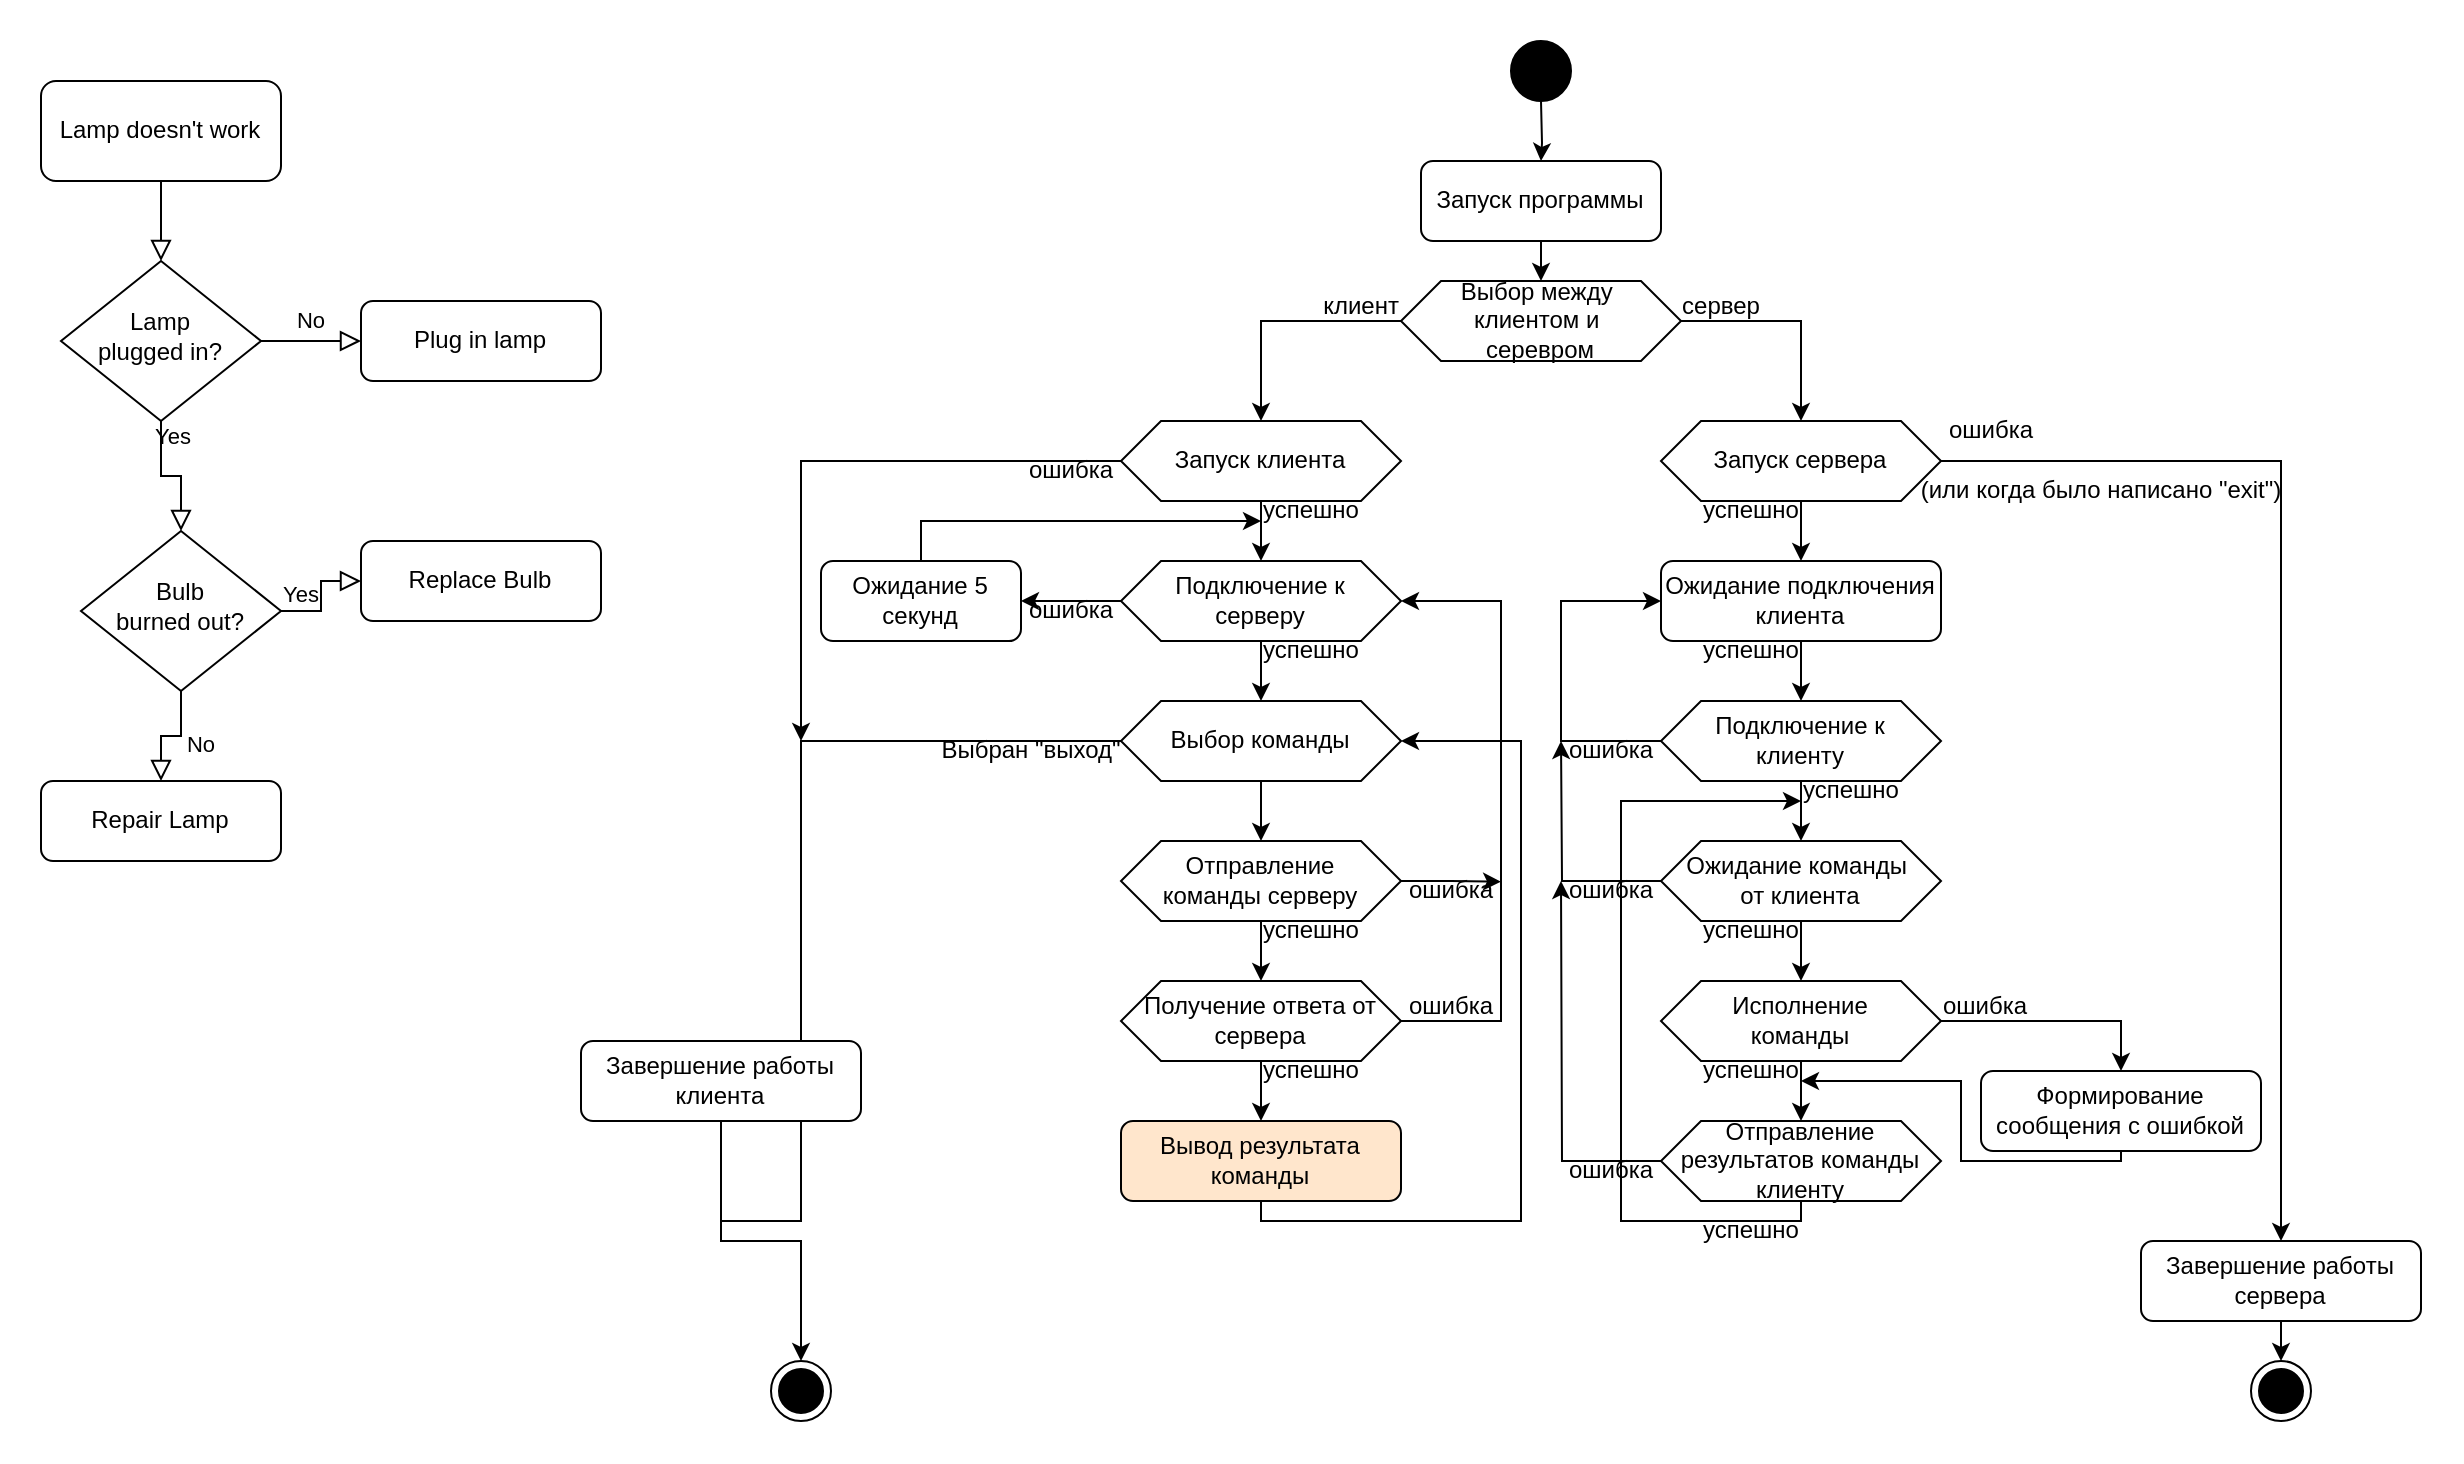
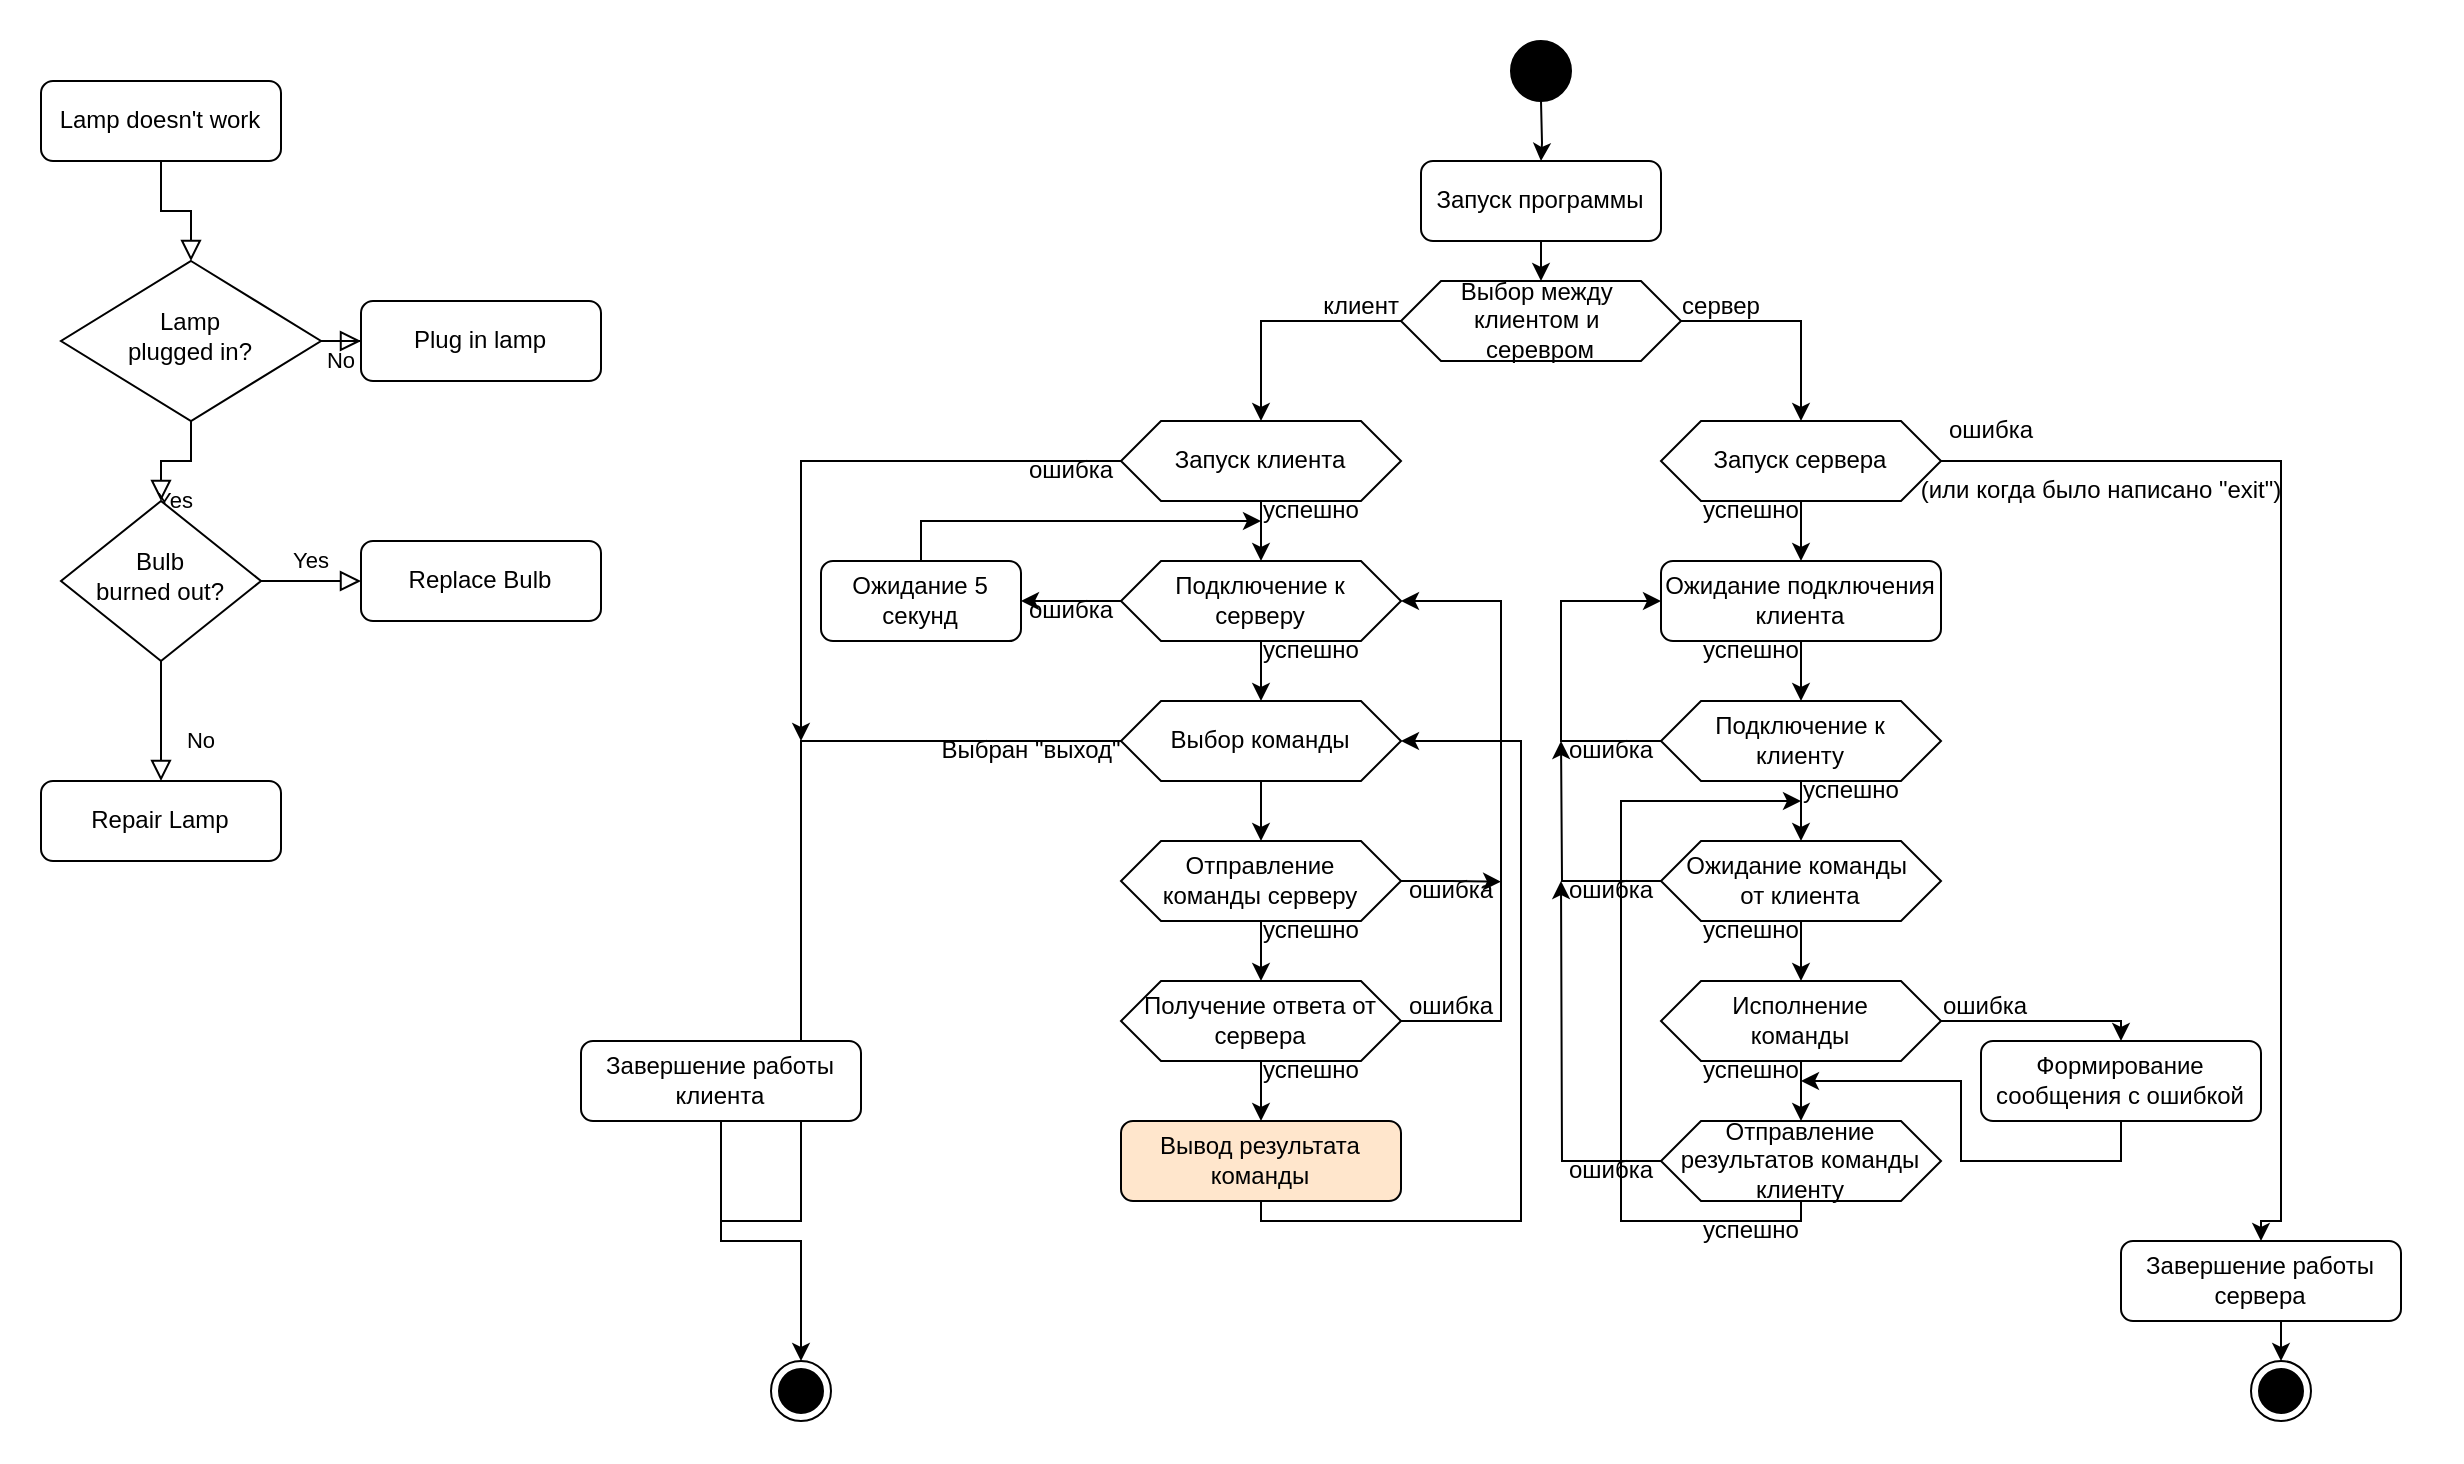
node "Lamp doesn't work": size 240x100 -> 240x80
node "Lamp plugged in?": size 200x160 -> 260x160
node "Bulb burned out?": moved (181, 611) -> (161, 581)
node "Формирование сообщения с ошибкой": moved (2121, 1111) -> (2121, 1081)
node "Завершение работы сервера": moved (2281, 1281) -> (2261, 1281)
